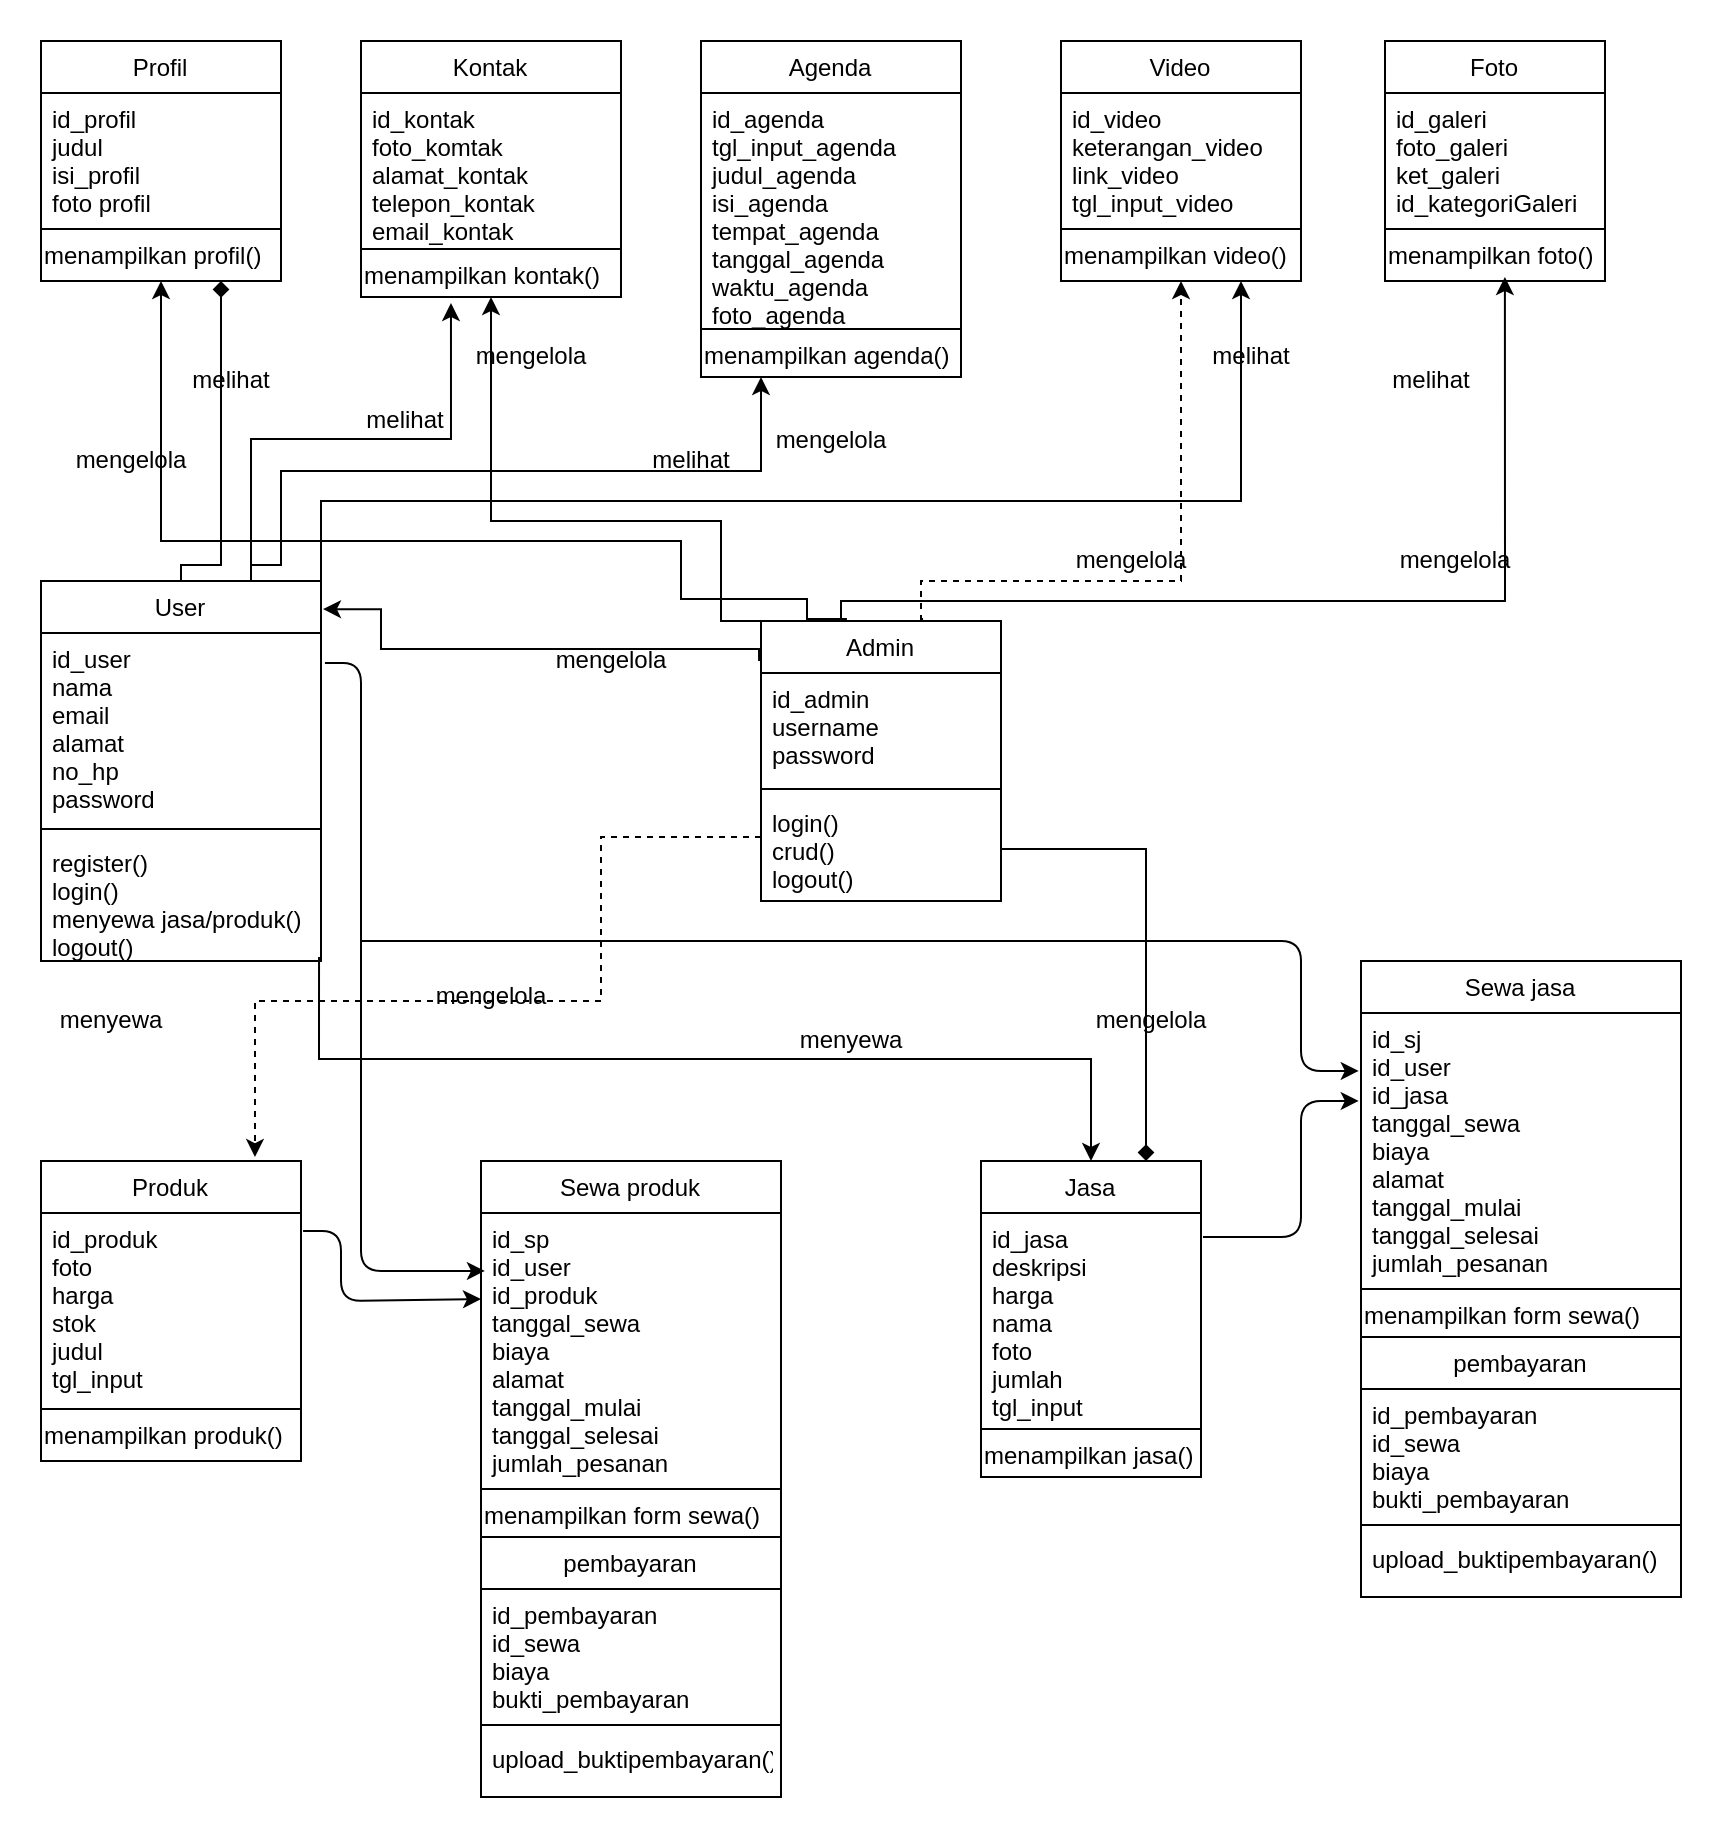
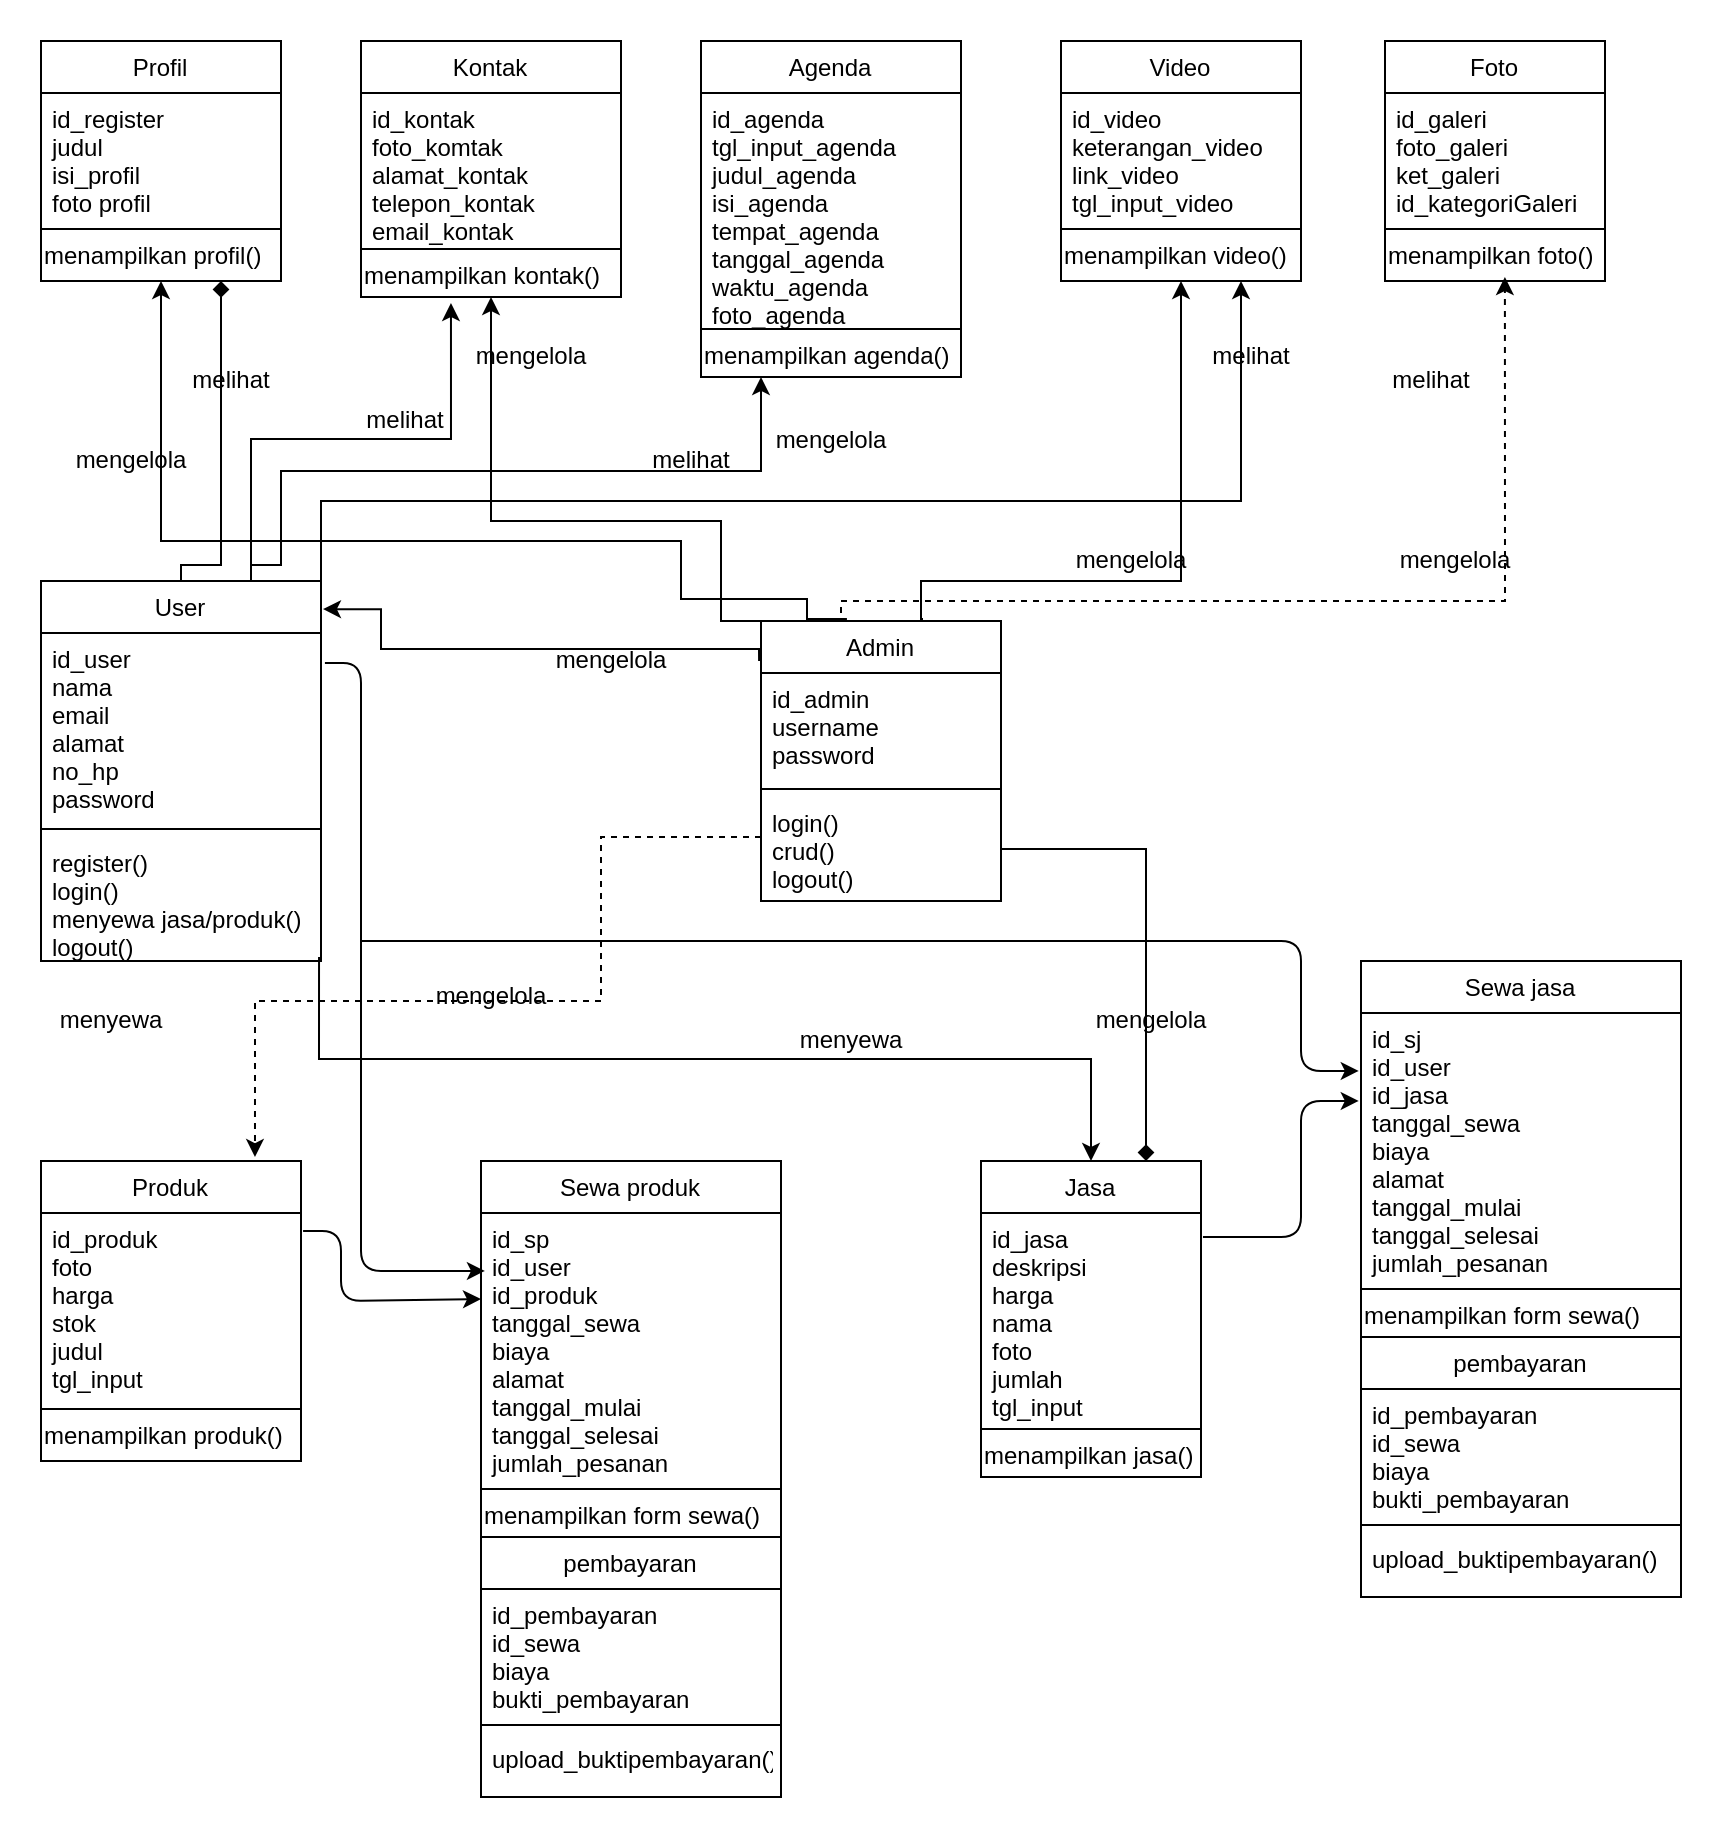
node "id_profil judul isi_profil foto profil": label "id_profil judul isi_profil foto profil" -> "id_register judul isi_profil foto profil"
edge "Admin" -> "Video": style dashed -> solid
edge "Admin" -> "menampilkan foto()": style solid -> dashed
